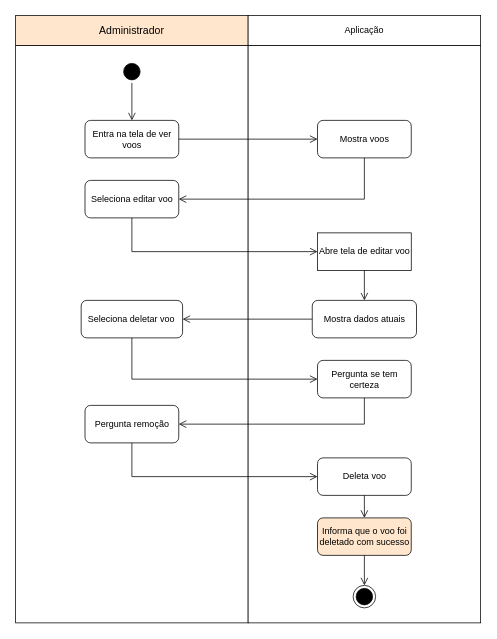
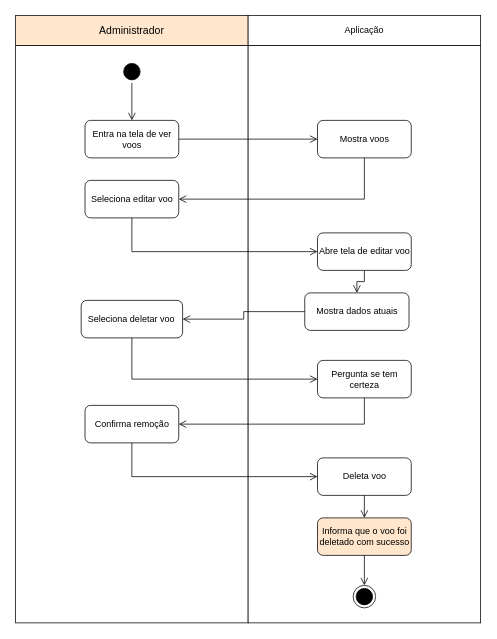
node "Abre tela de editar voo": shape rectangle -> rounded rectangle
node "Mostra dados atuais": moved (364, 319) -> (357, 312)
node "Pergunta remoção": label "Pergunta remoção" -> "Confirma remoção"
